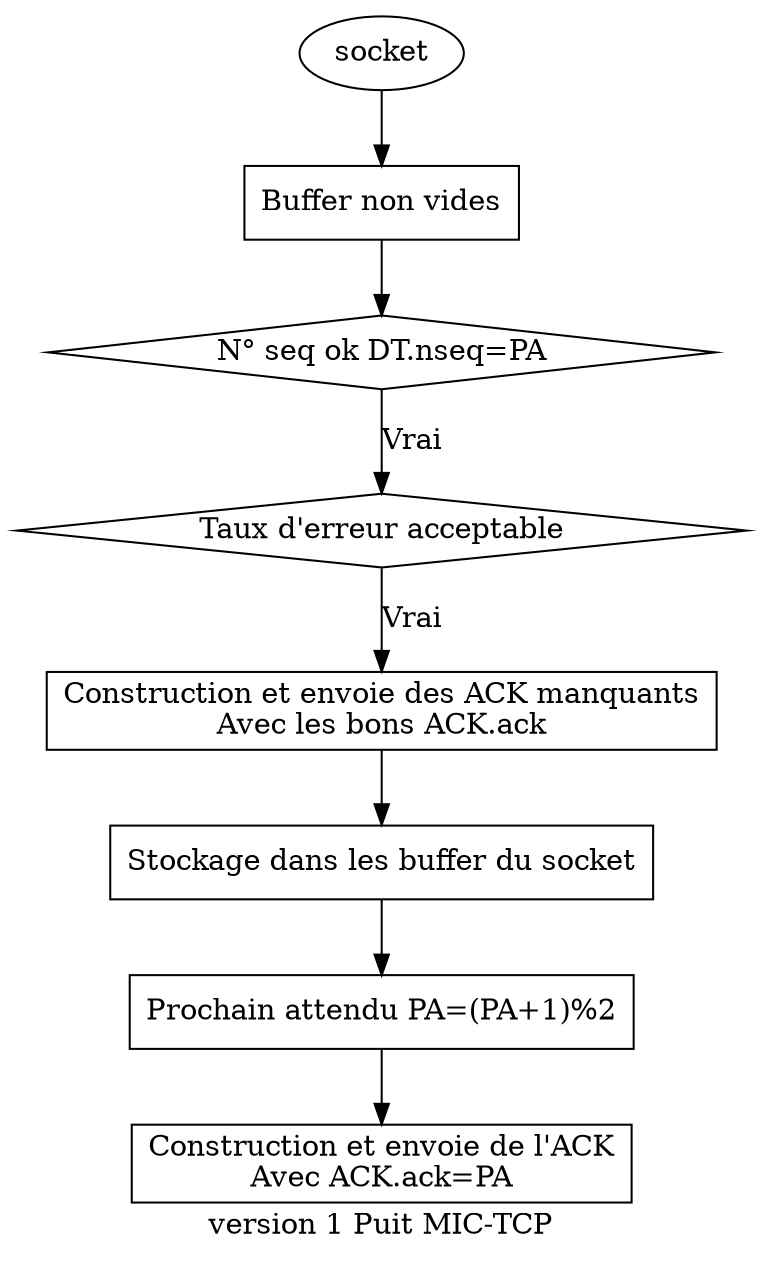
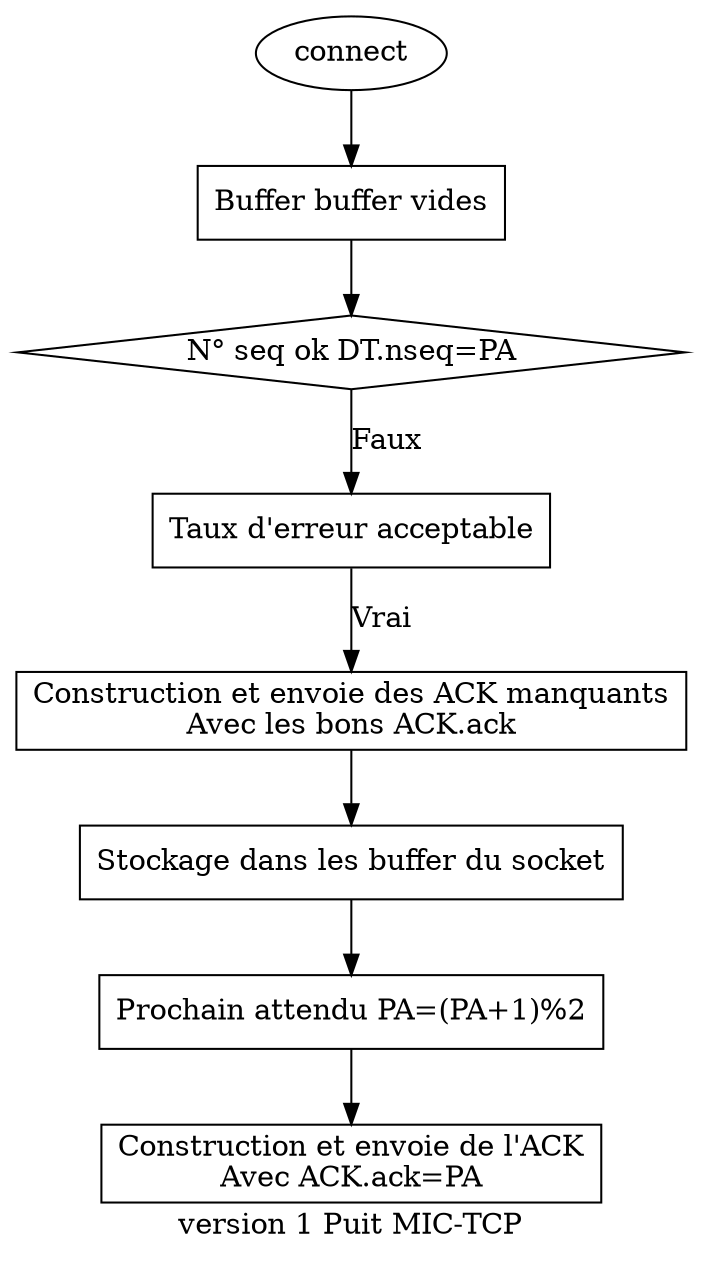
node "socket": label "socket" -> "connect"
node "Buffer non vides": label "Buffer non vides" -> "Buffer buffer vides"
edge "N° seq ok DT.nseq=PA" -> "Taux d'erreur acceptable": label "Vrai" -> "Faux"
node "Taux d'erreur acceptable": shape diamond -> box
